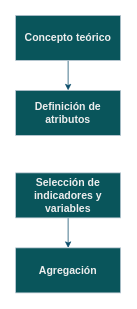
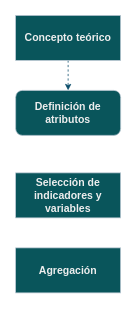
edge "Concepto teórico" -> "Definición de atributos": style solid -> dashed
node "Definición de atributos": shape rectangle -> rounded rectangle
edge "Selección de indicadores y variables" -> "Agregación": removed
